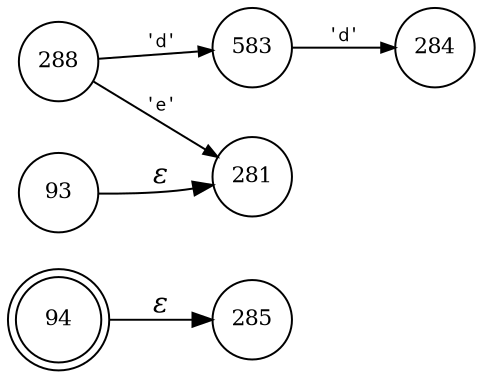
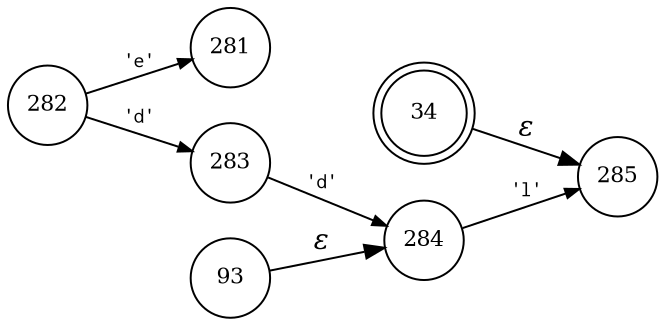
node "583": label "583" -> "283"
node "288": label "288" -> "282"
edge "93" -> "281": now "93" -> "284"
edge "284" -> "285": added, label "'l'"
node "94": label "94" -> "34"
